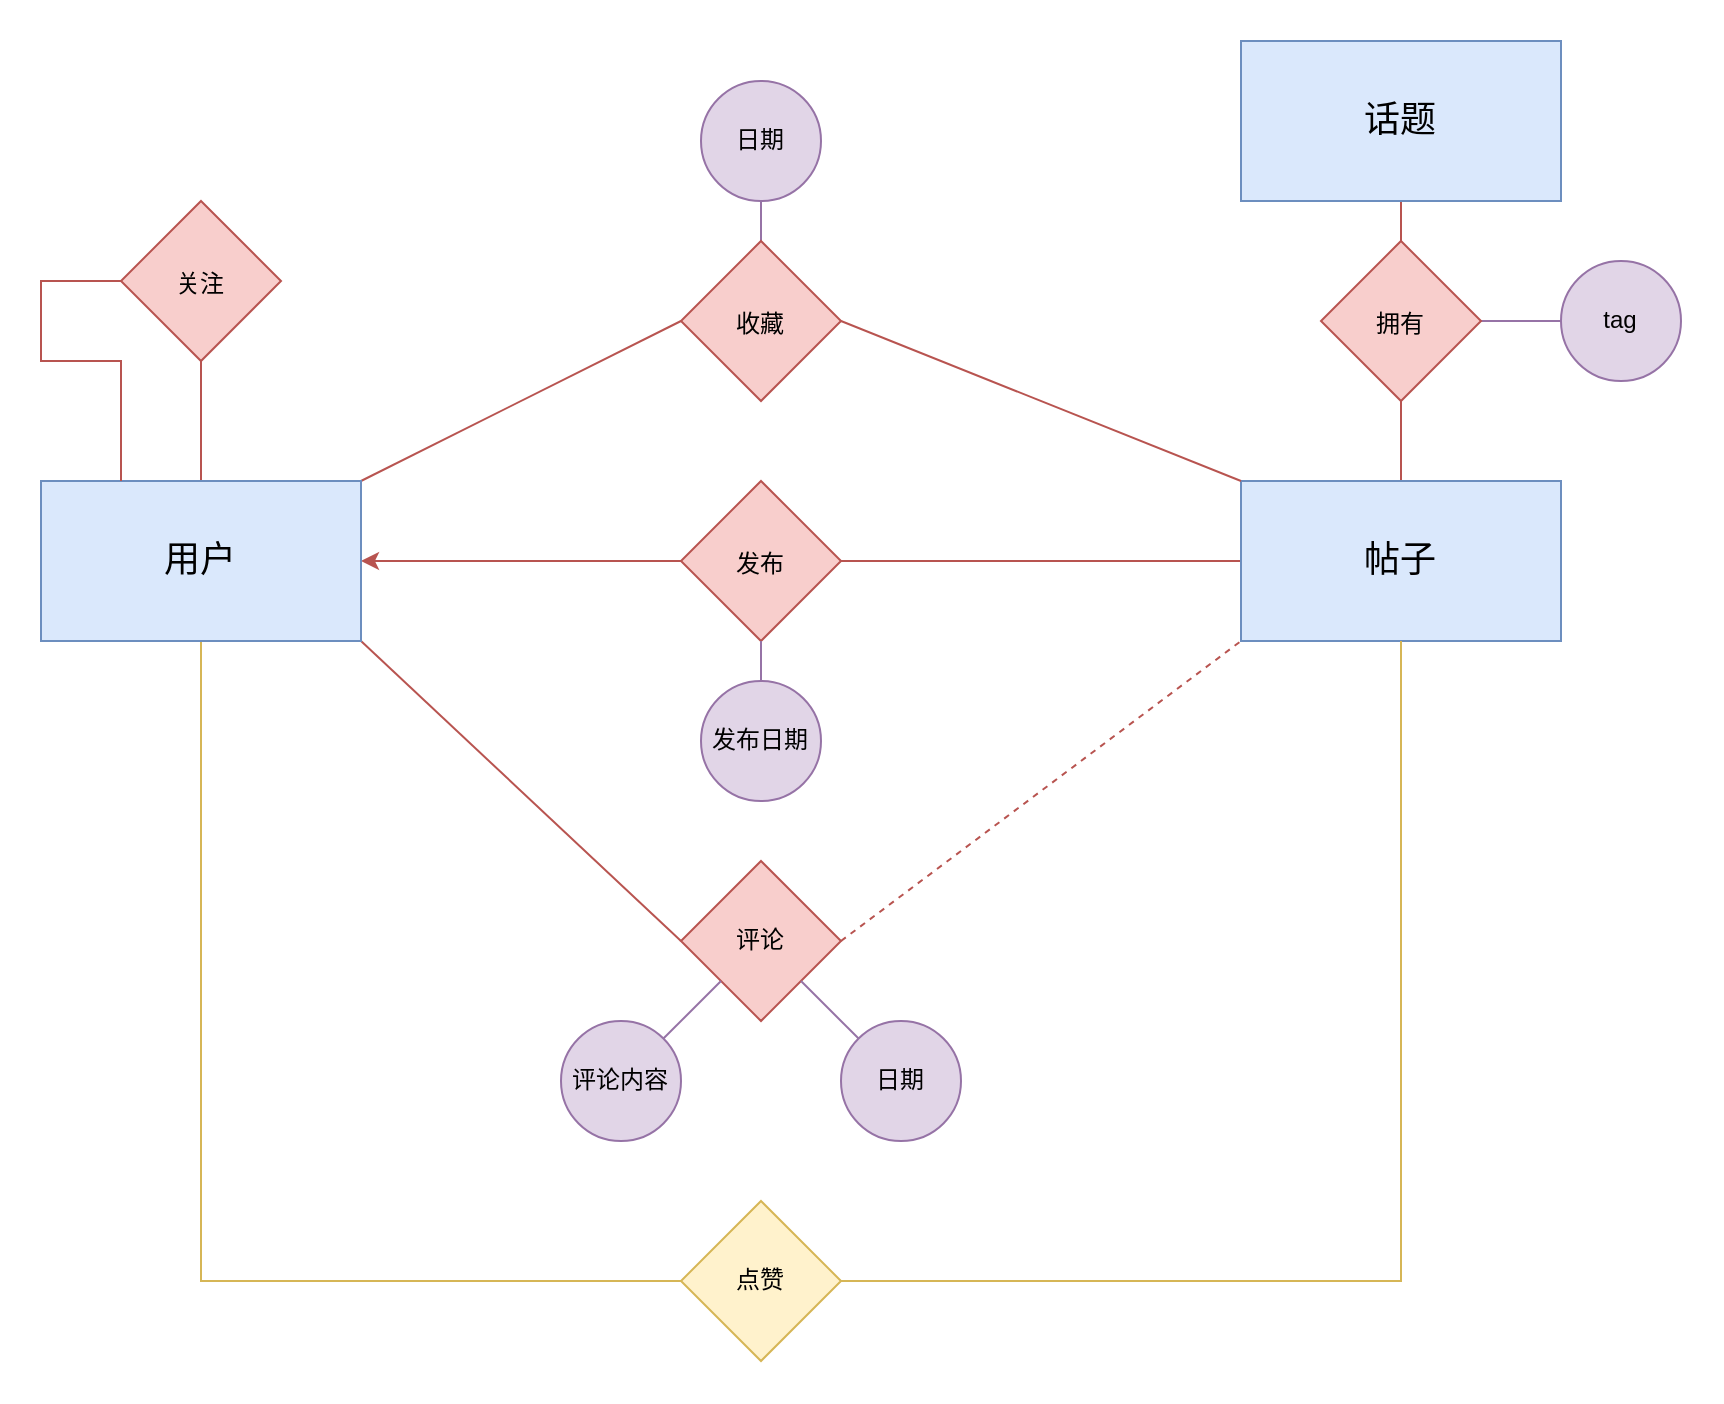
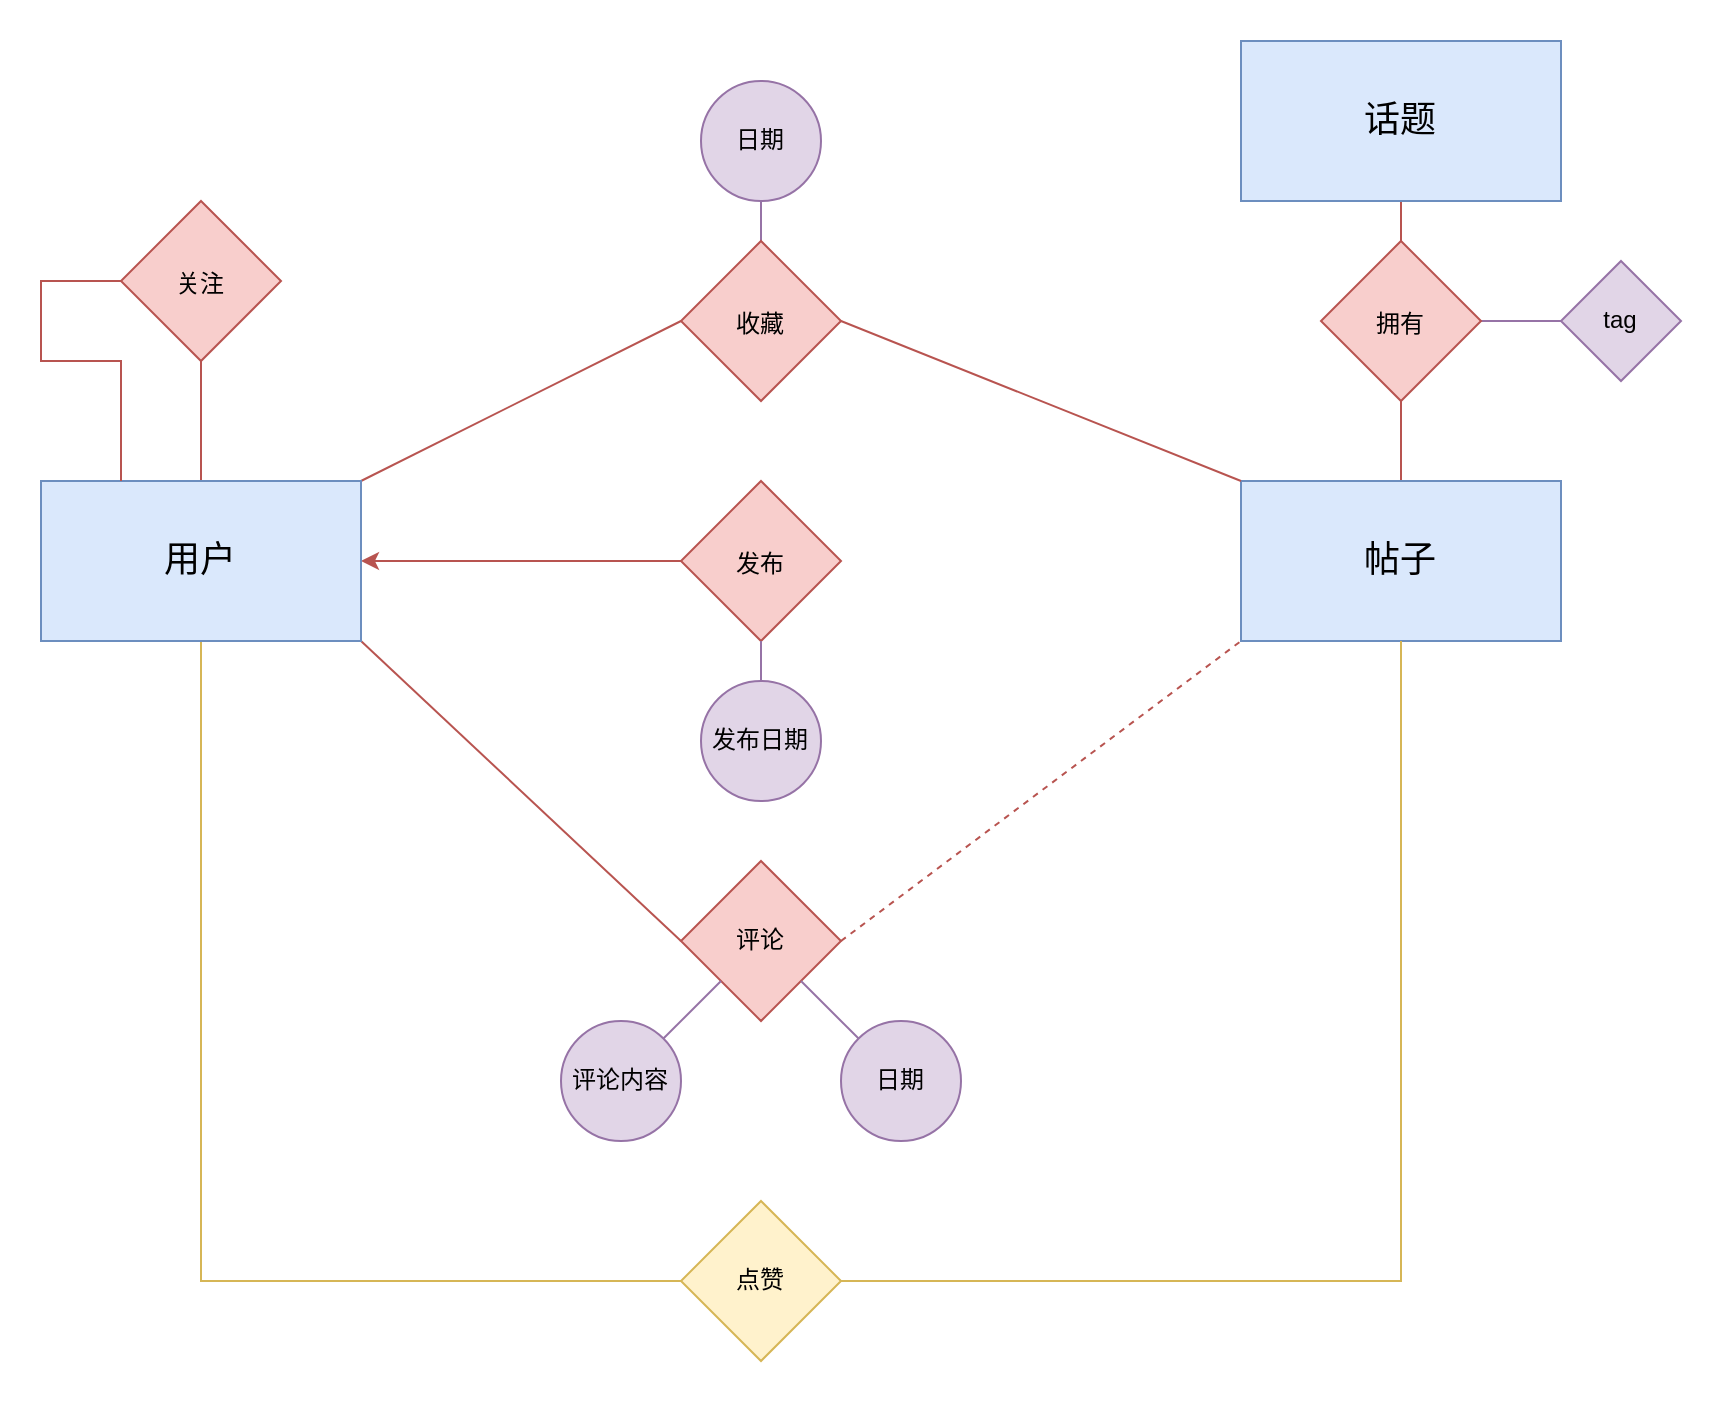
node "tag": shape ellipse -> diamond
edge "发布" -- "帖子": removed
